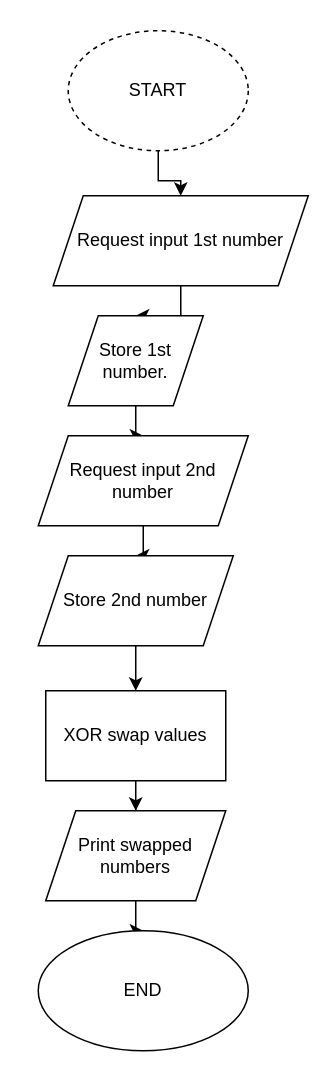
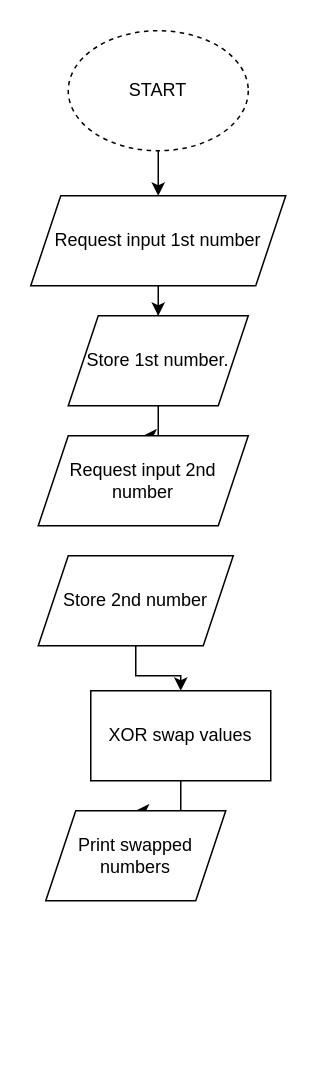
node "Request input 1st number": moved (181, 241) -> (158, 241)
node "Store 1st number.": size 135x90 -> 180x90
edge "Request input 2nd number" -> "Store 2nd number": removed
node "XOR swap values": moved (136, 736) -> (181, 736)
edge "Print swapped numbers" -> "END": removed
node "END": removed
